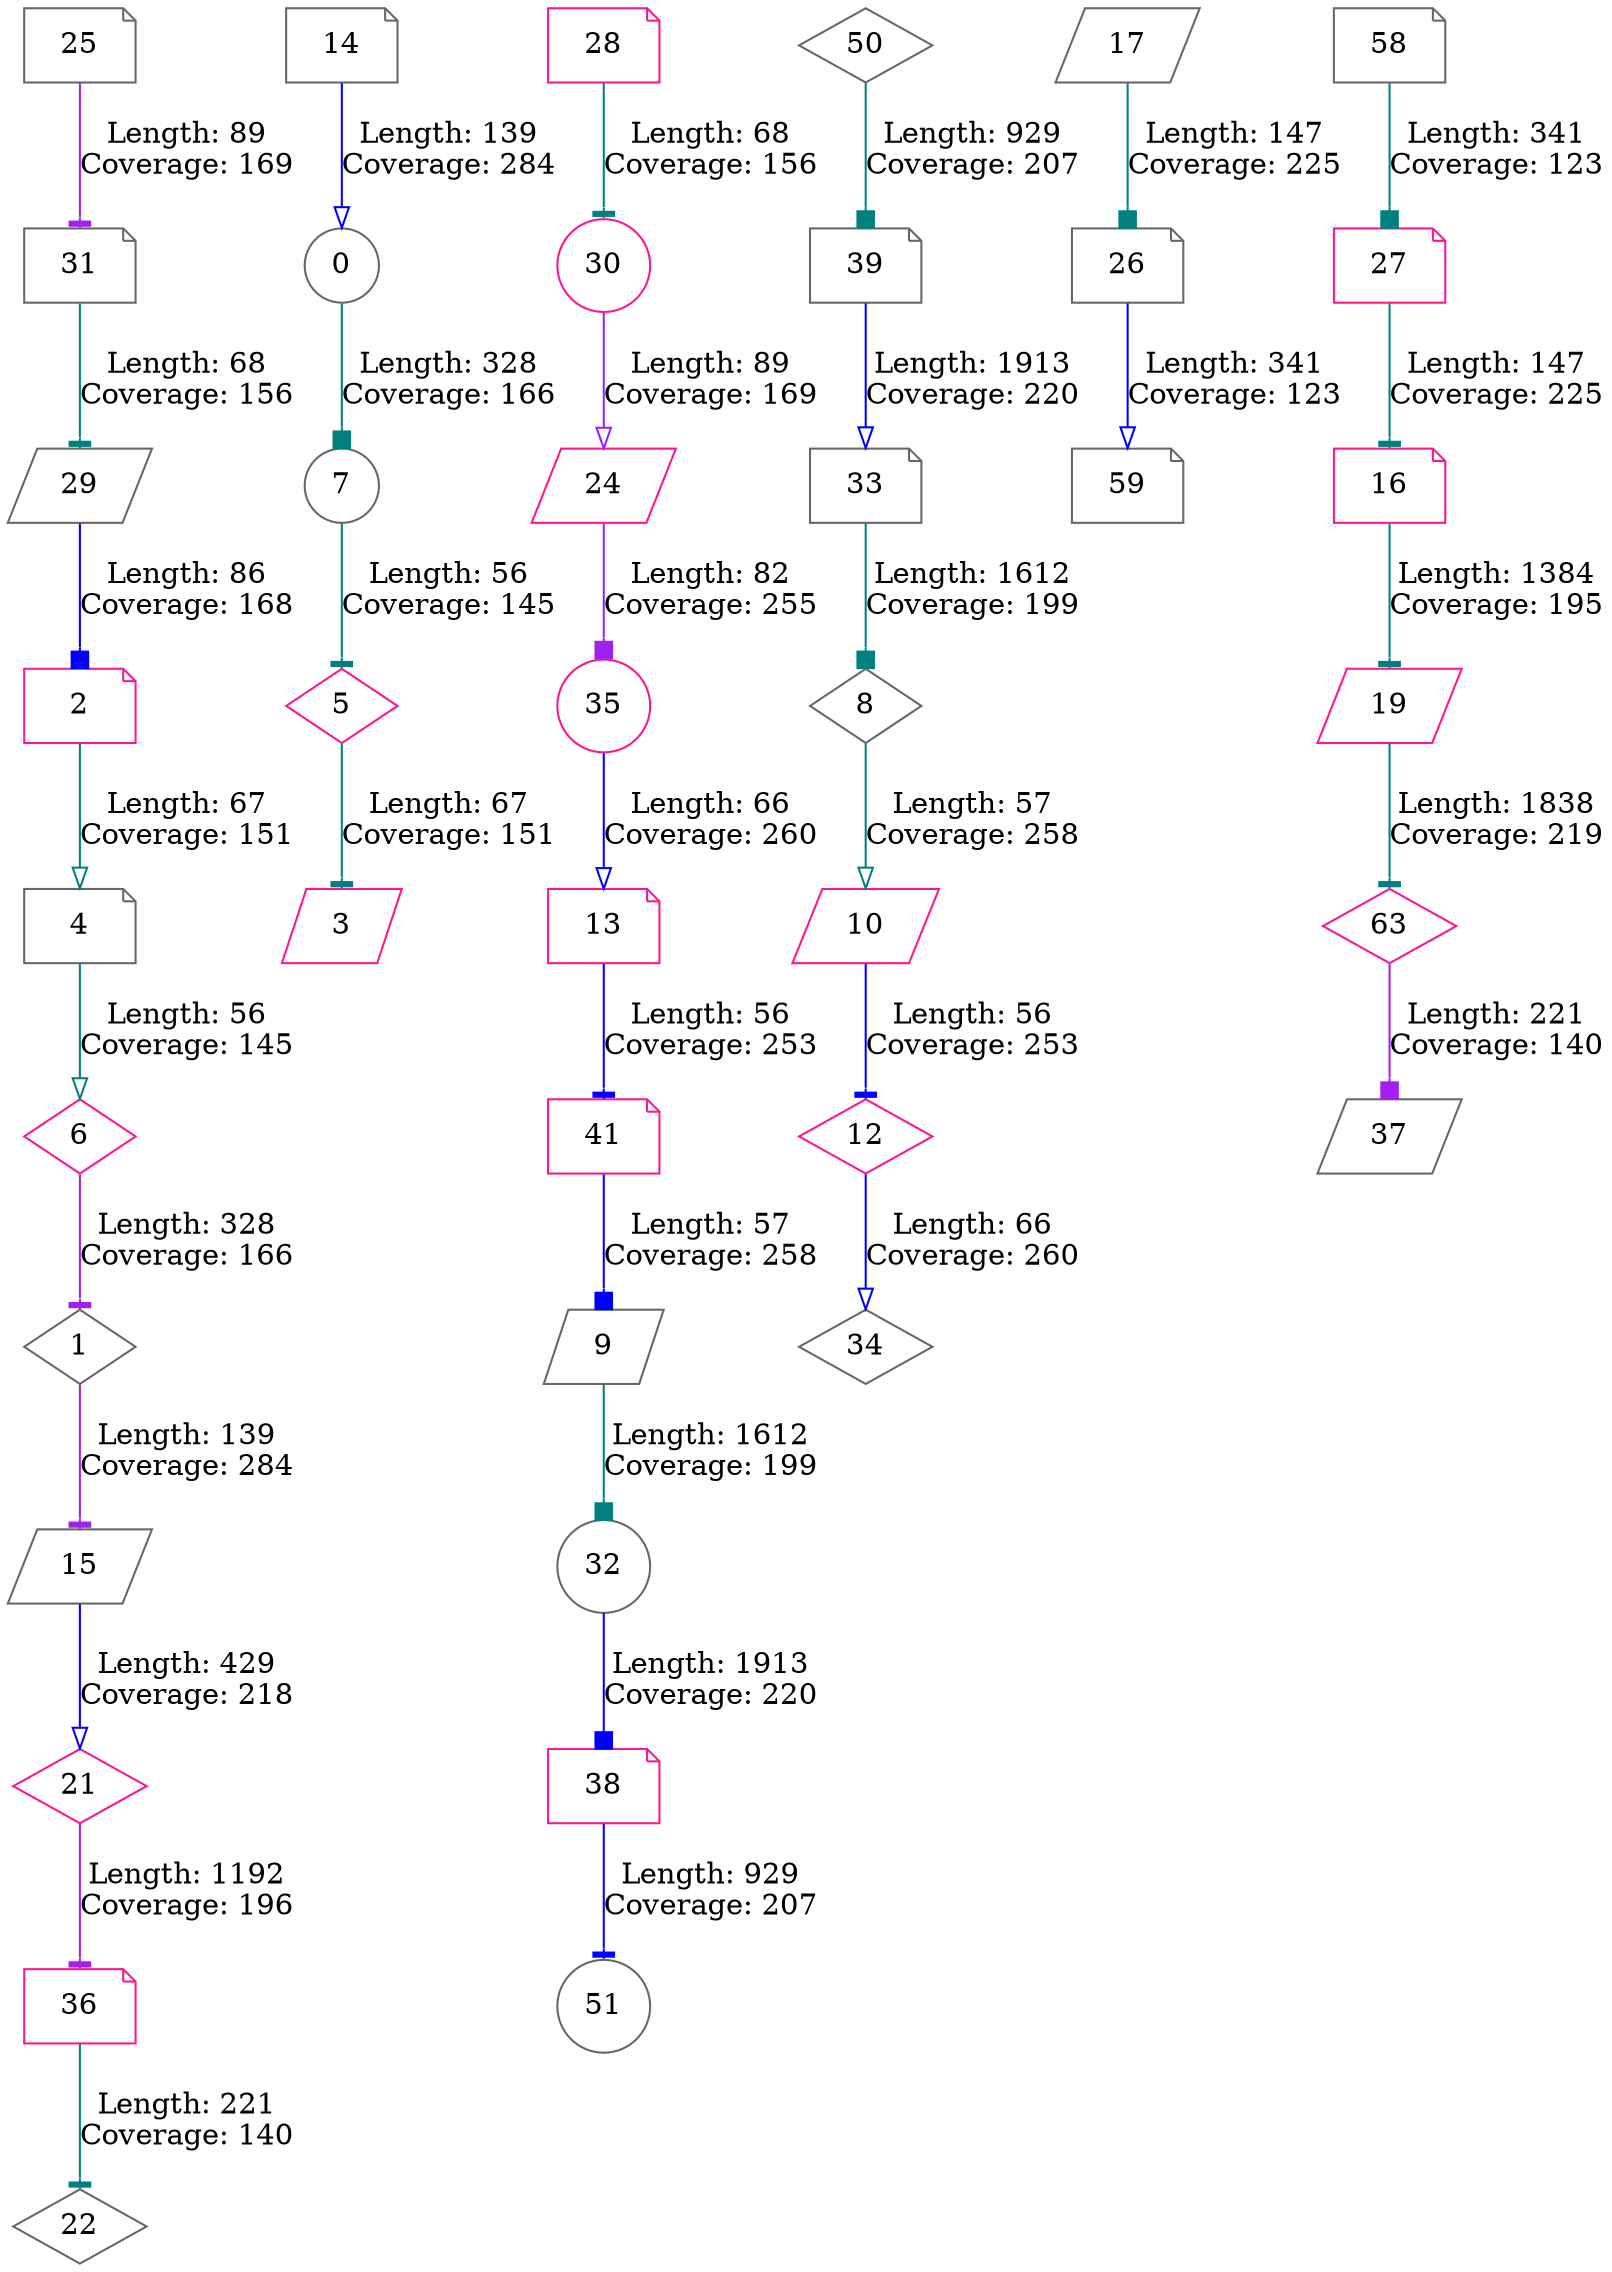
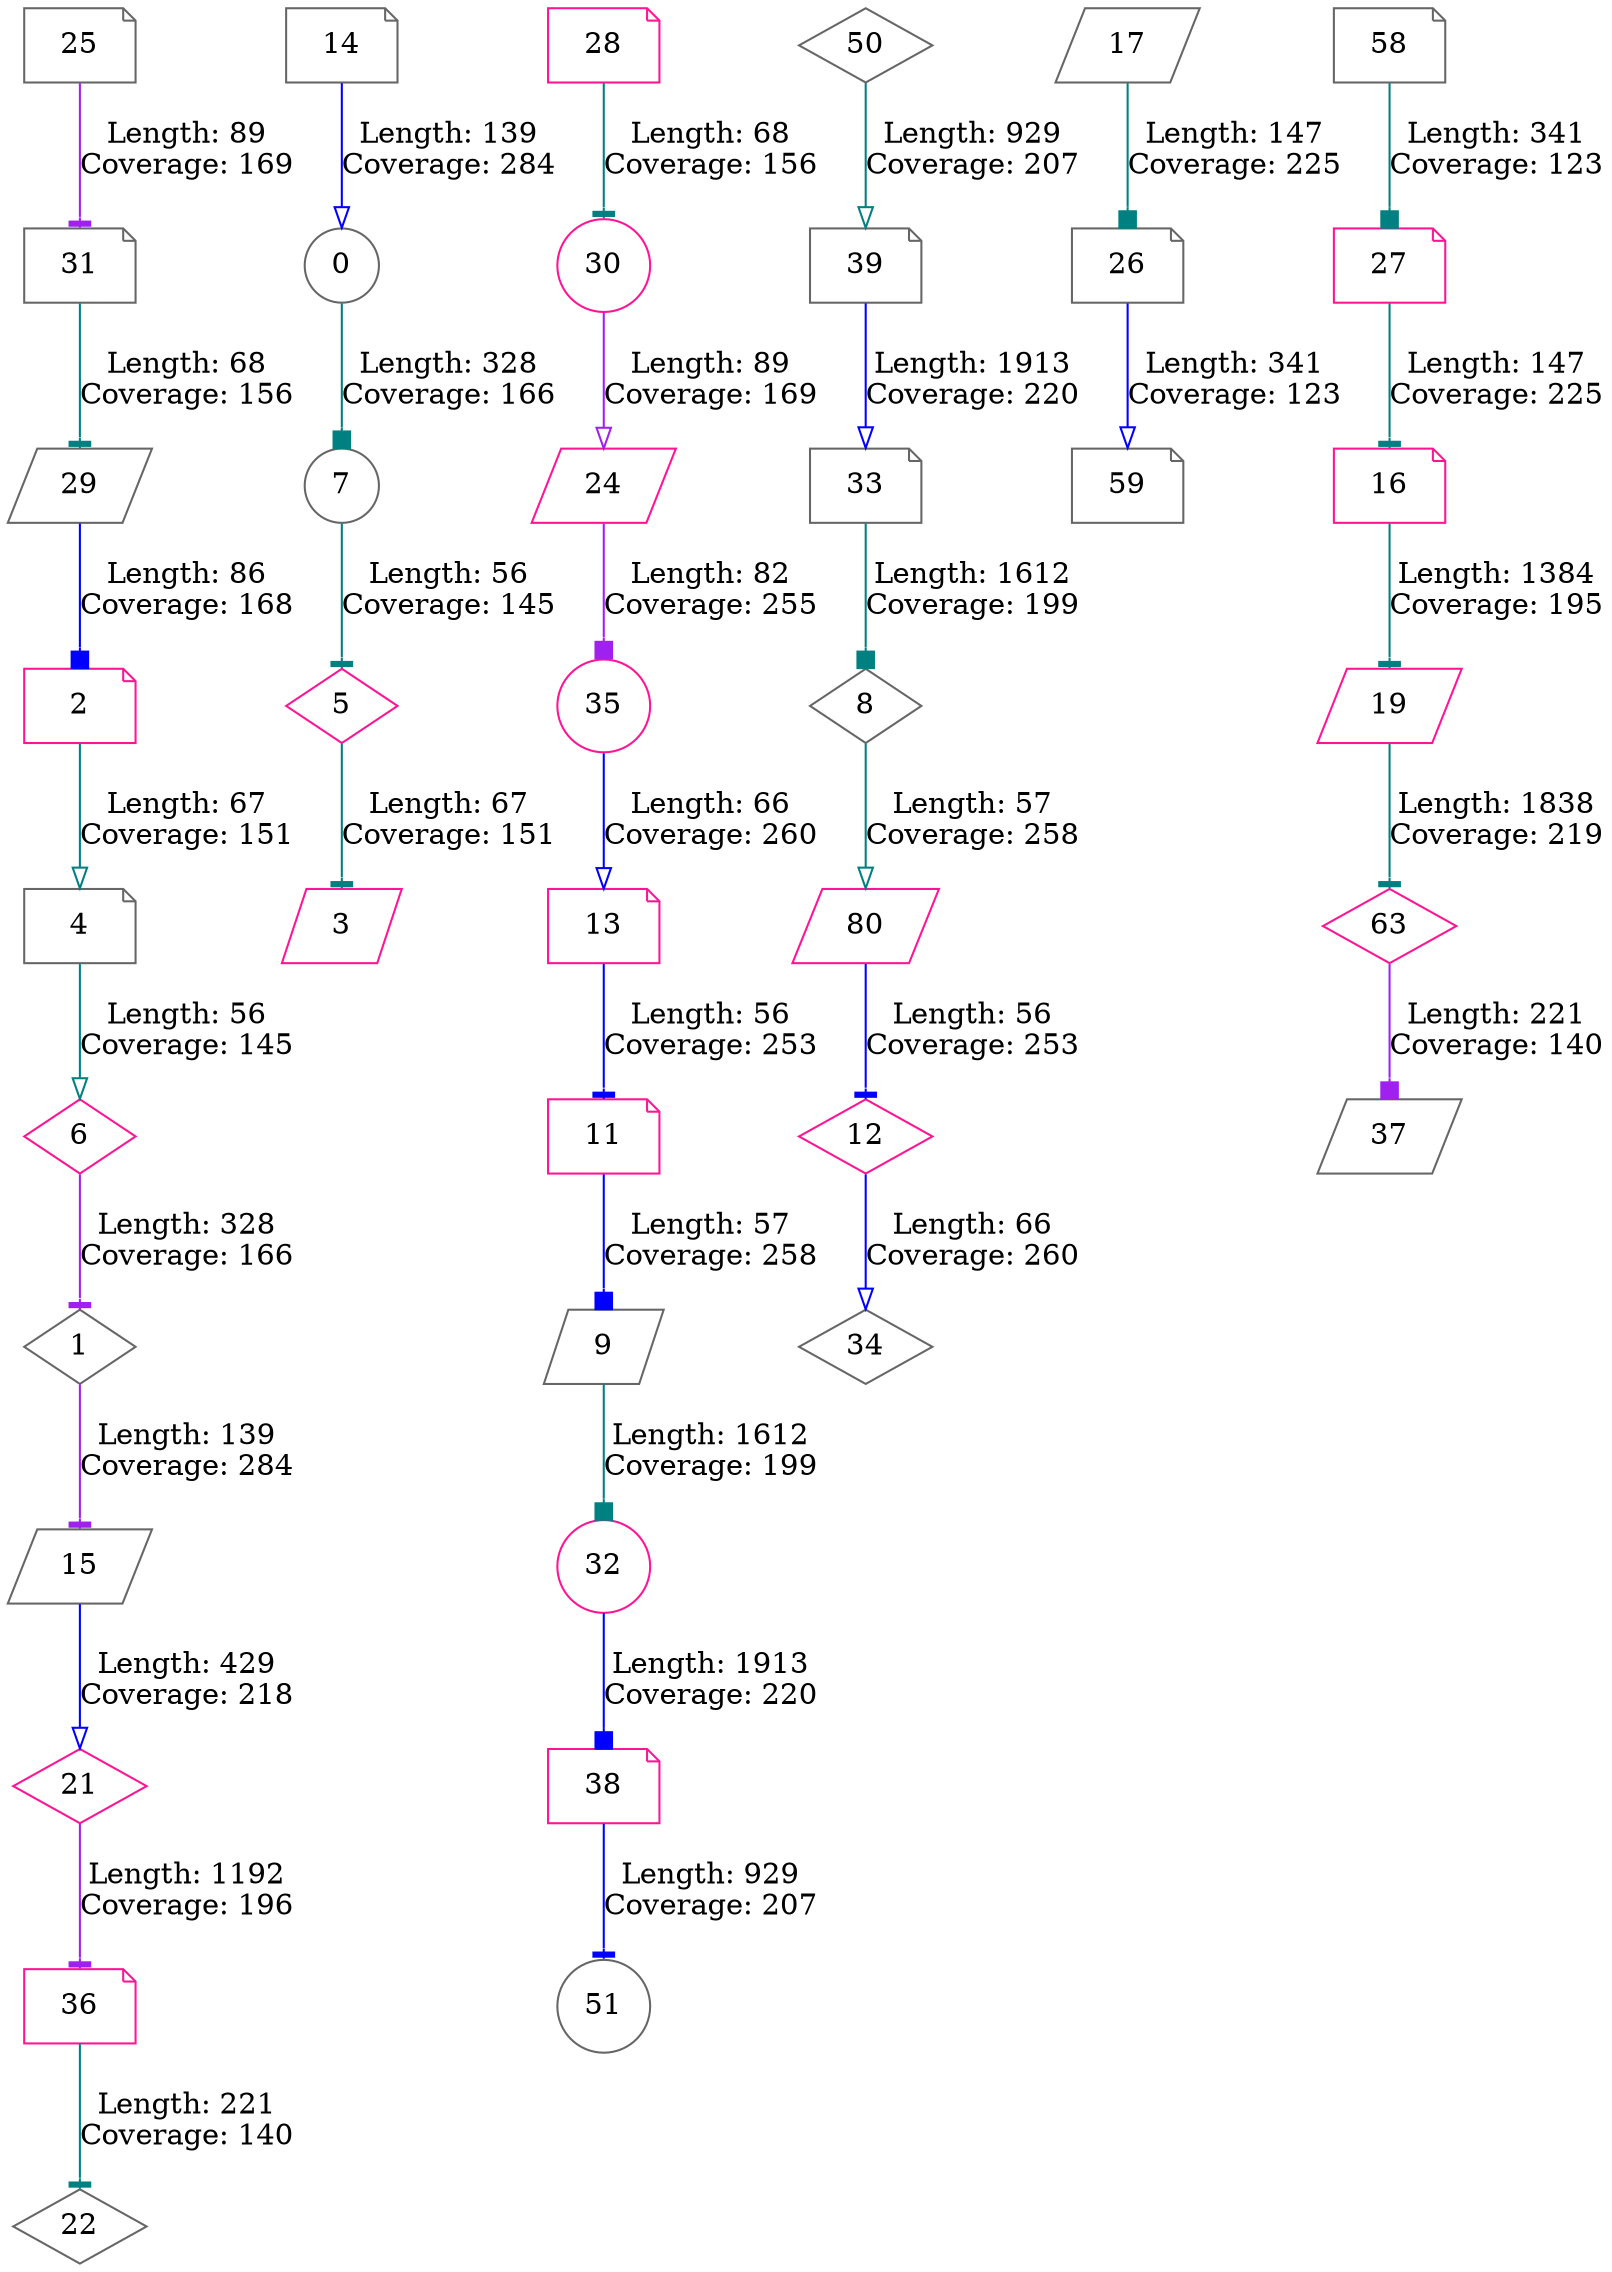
edge "50" -> "39": arrowhead box -> onormal
node "10": label "10" -> "80"
node "41": label "41" -> "11"
node "32": color gray40 -> deeppink
